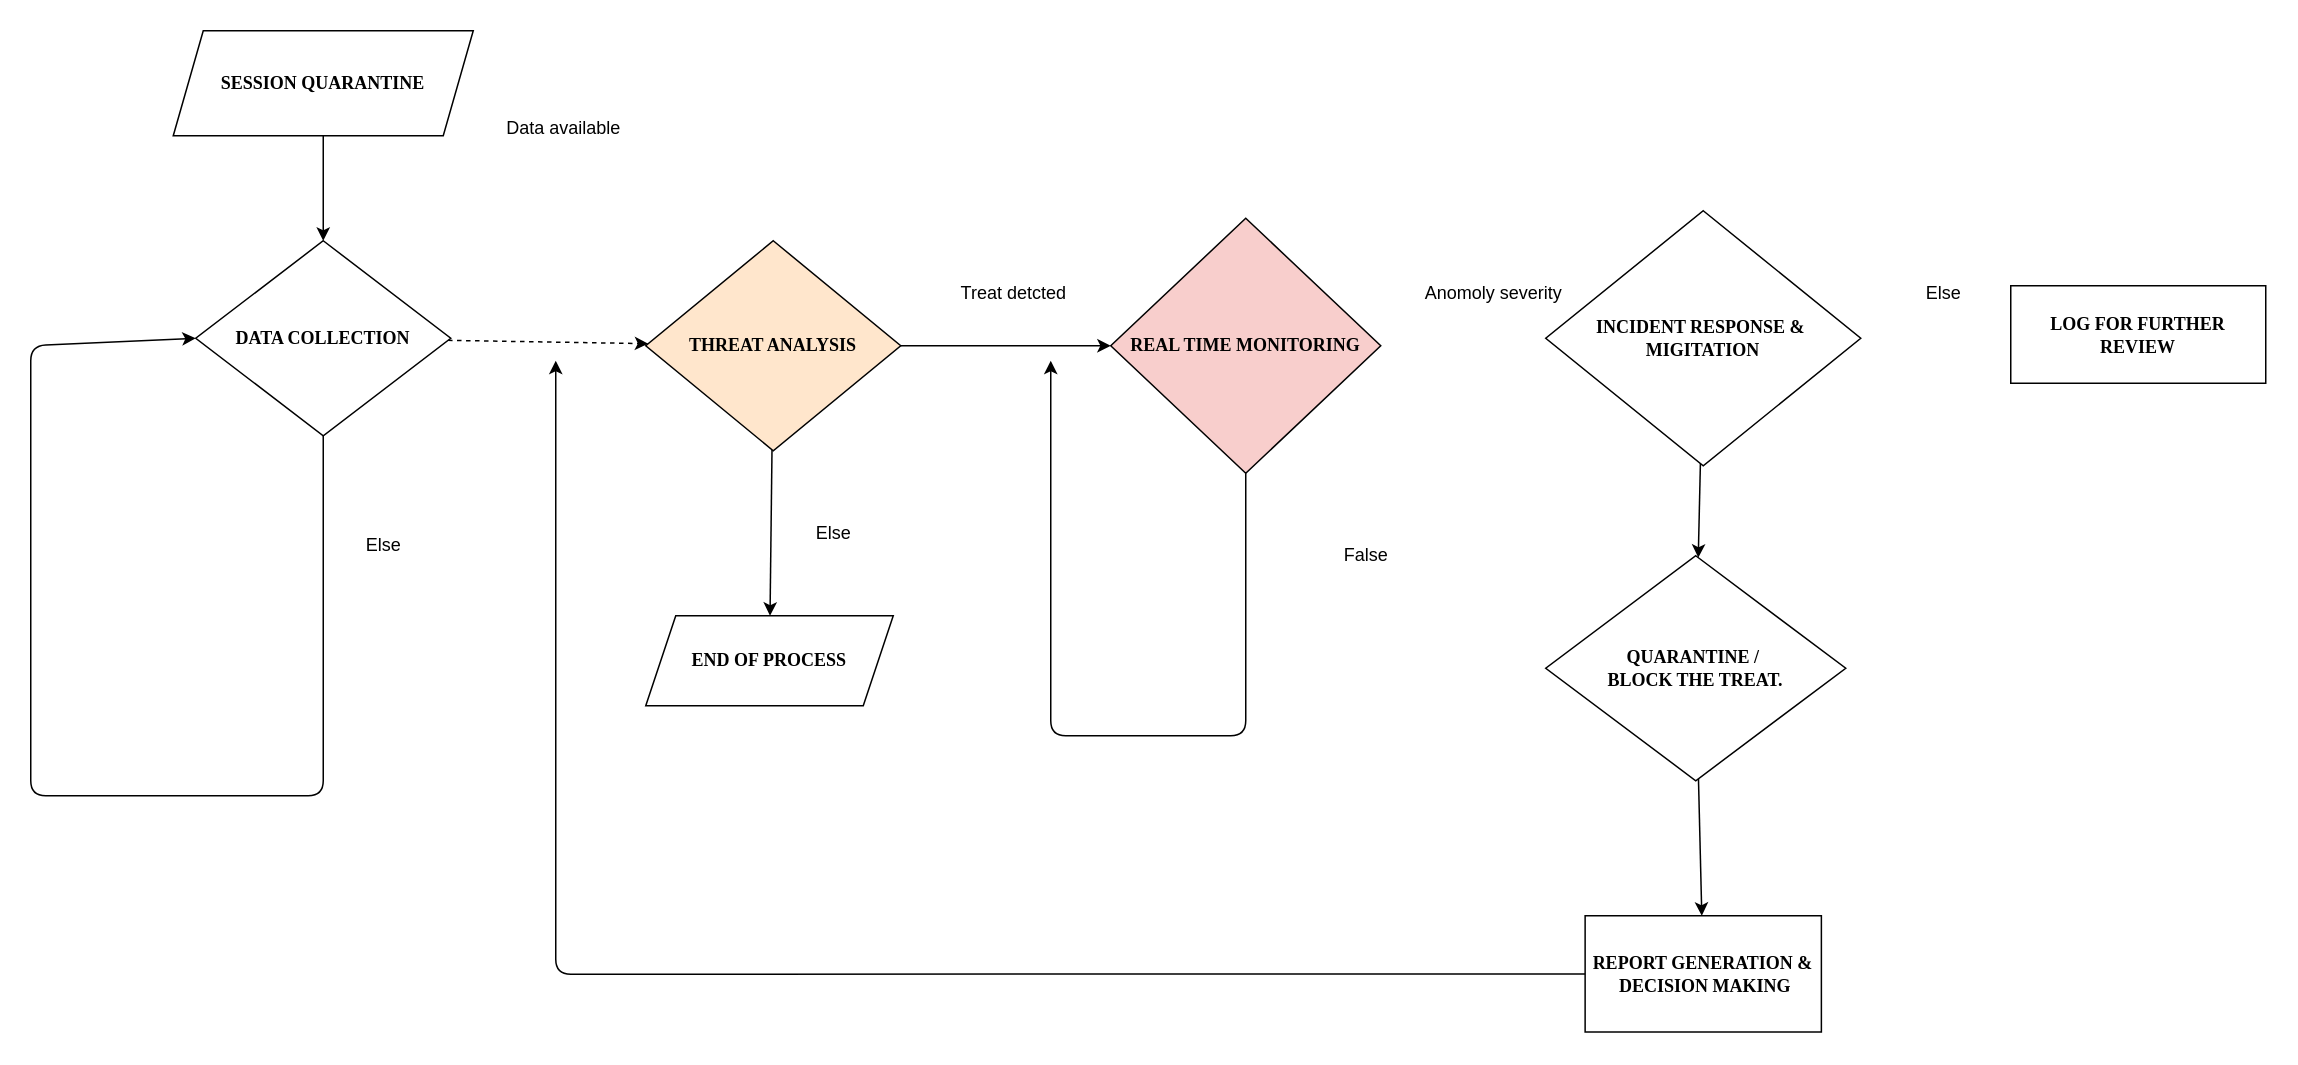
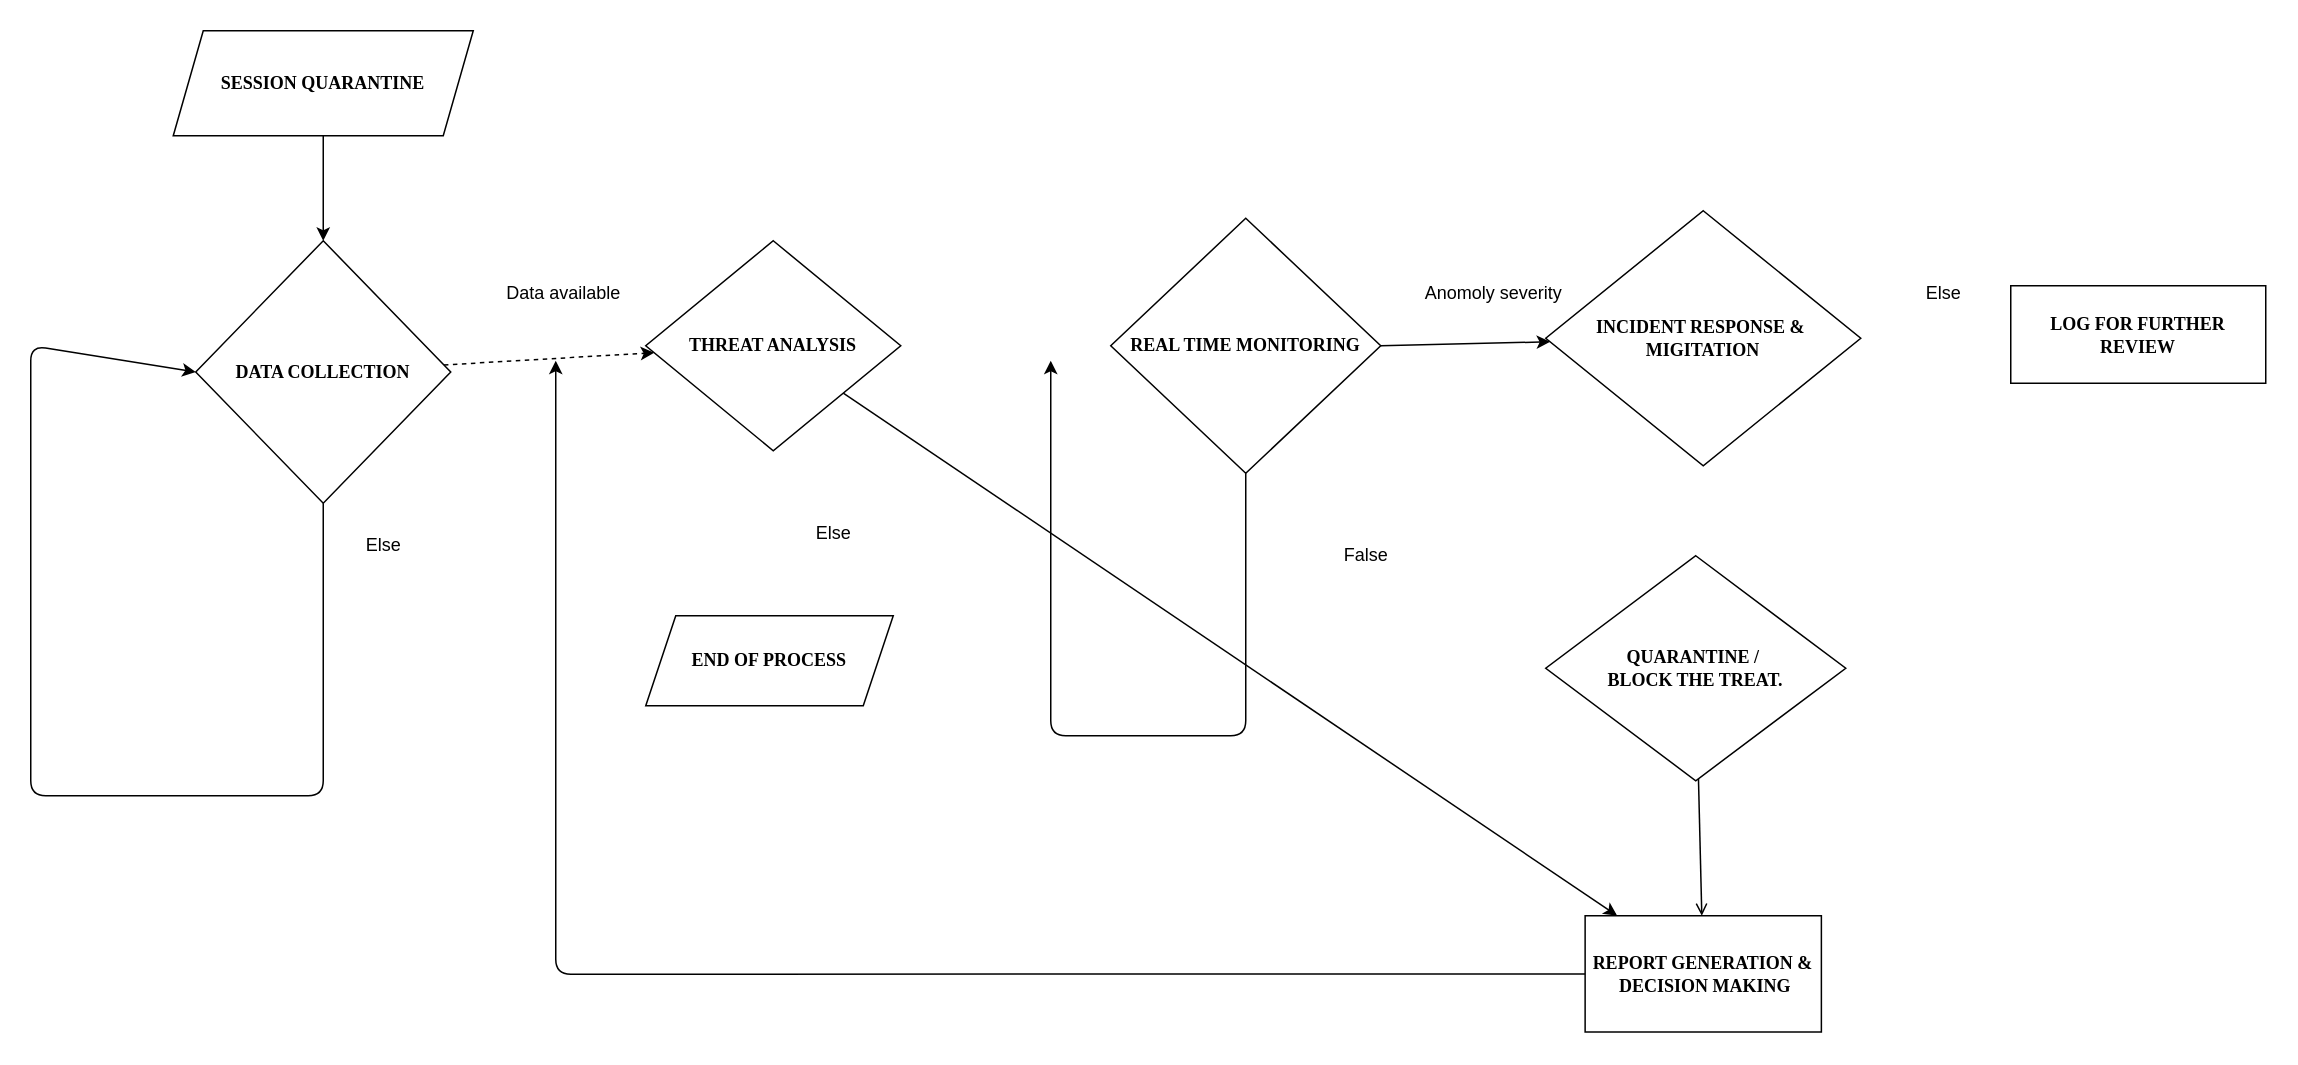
node "Data available": moved (563, 128) -> (563, 293)
node "Treat detcted": removed
node "DATA COLLECTION": size 255x195 -> 255x263
edge "REAL TIME MONITORING" -> "INCIDENT RESPONSE & MIGITATION": added
node "THREAT ANALYSIS": fillcolor #ffe6cc -> #ffffff
edge "THREAT ANALYSIS" -> "REAL TIME MONITORING": removed
node "REAL TIME MONITORING": fillcolor #f8cecc -> #ffffff
edge "INCIDENT RESPONSE & MIGITATION" -> "QUARANTINE / BLOCK THE TREAT.": removed
edge "THREAT ANALYSIS" -> "END OF PROCESS": now "THREAT ANALYSIS" -> "REPORT GENERATION & DECISION MAKING"
edge "QUARANTINE / BLOCK THE TREAT." -> "REPORT GENERATION & DECISION MAKING": arrowhead classic -> open
